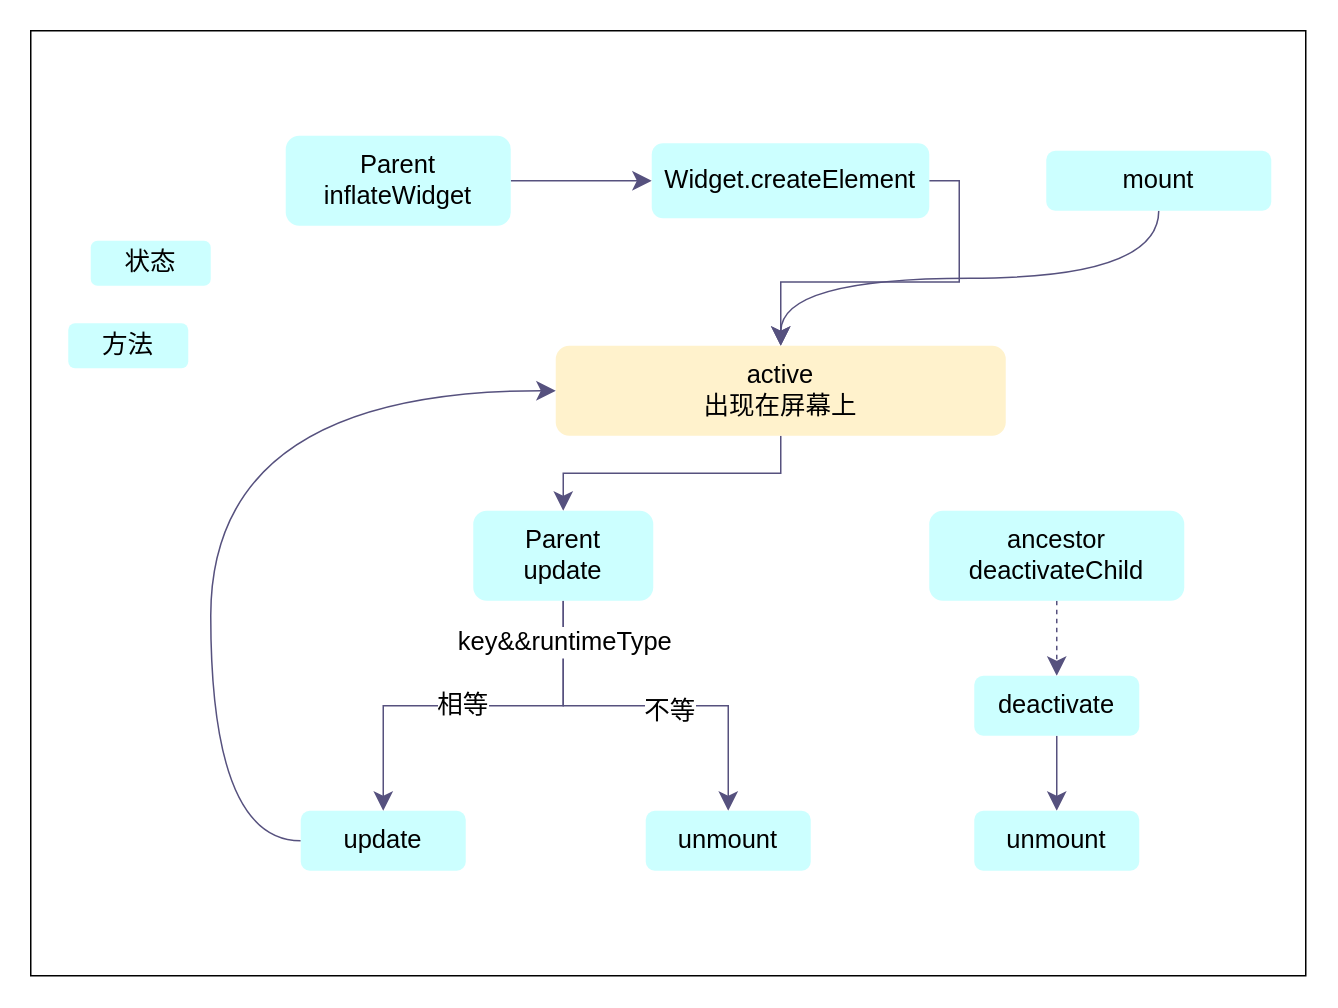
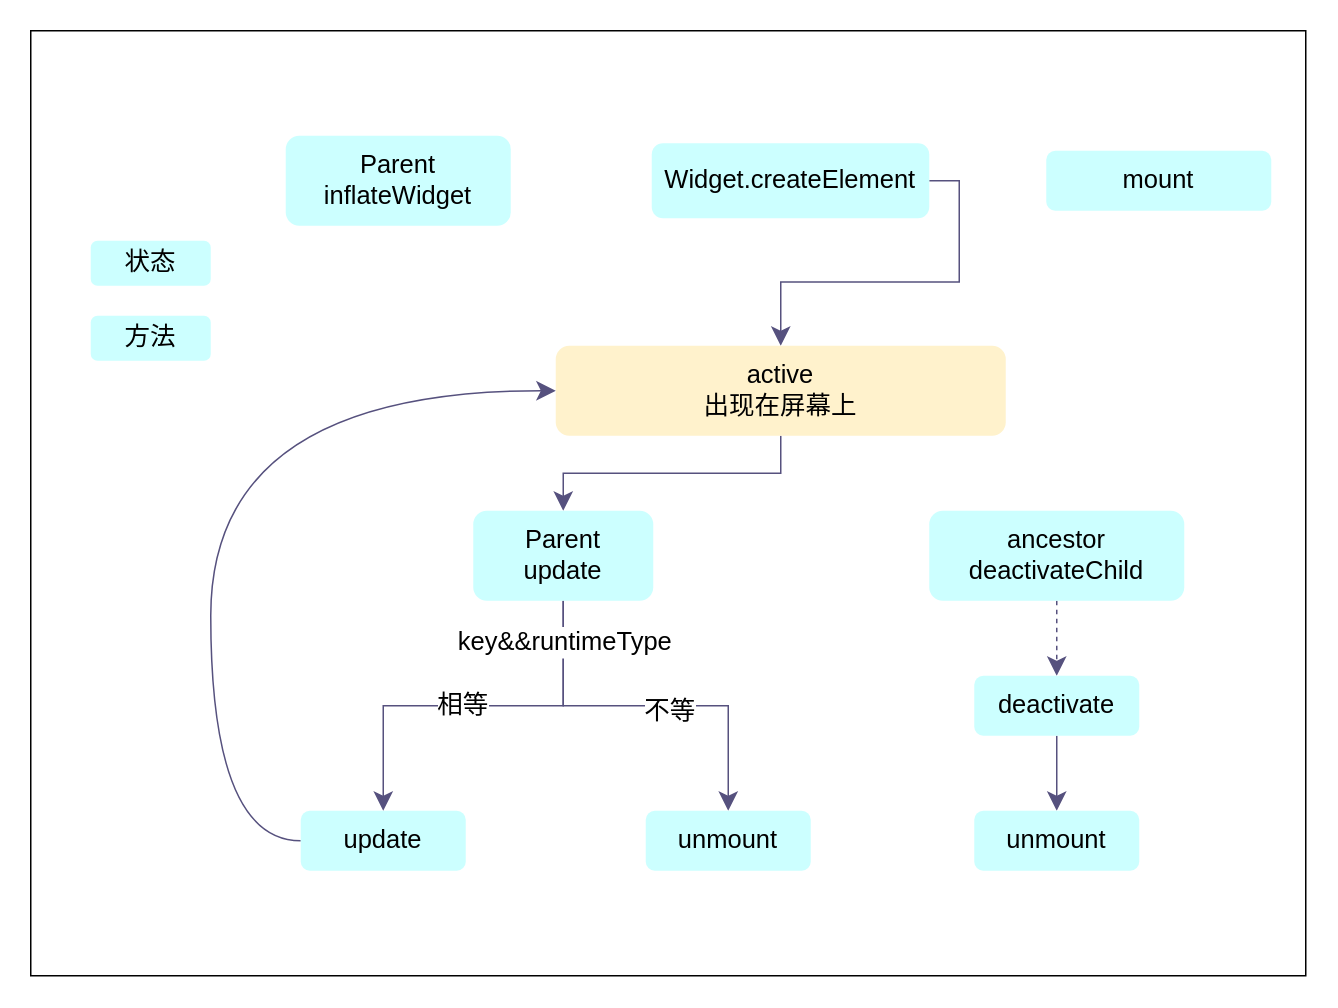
edge "ParentinflateWidget" -> "Widget.createElement": removed
edge "mount" -> "active 出现在屏幕上": removed
node "方法": moved (128, 346) -> (151, 338)
